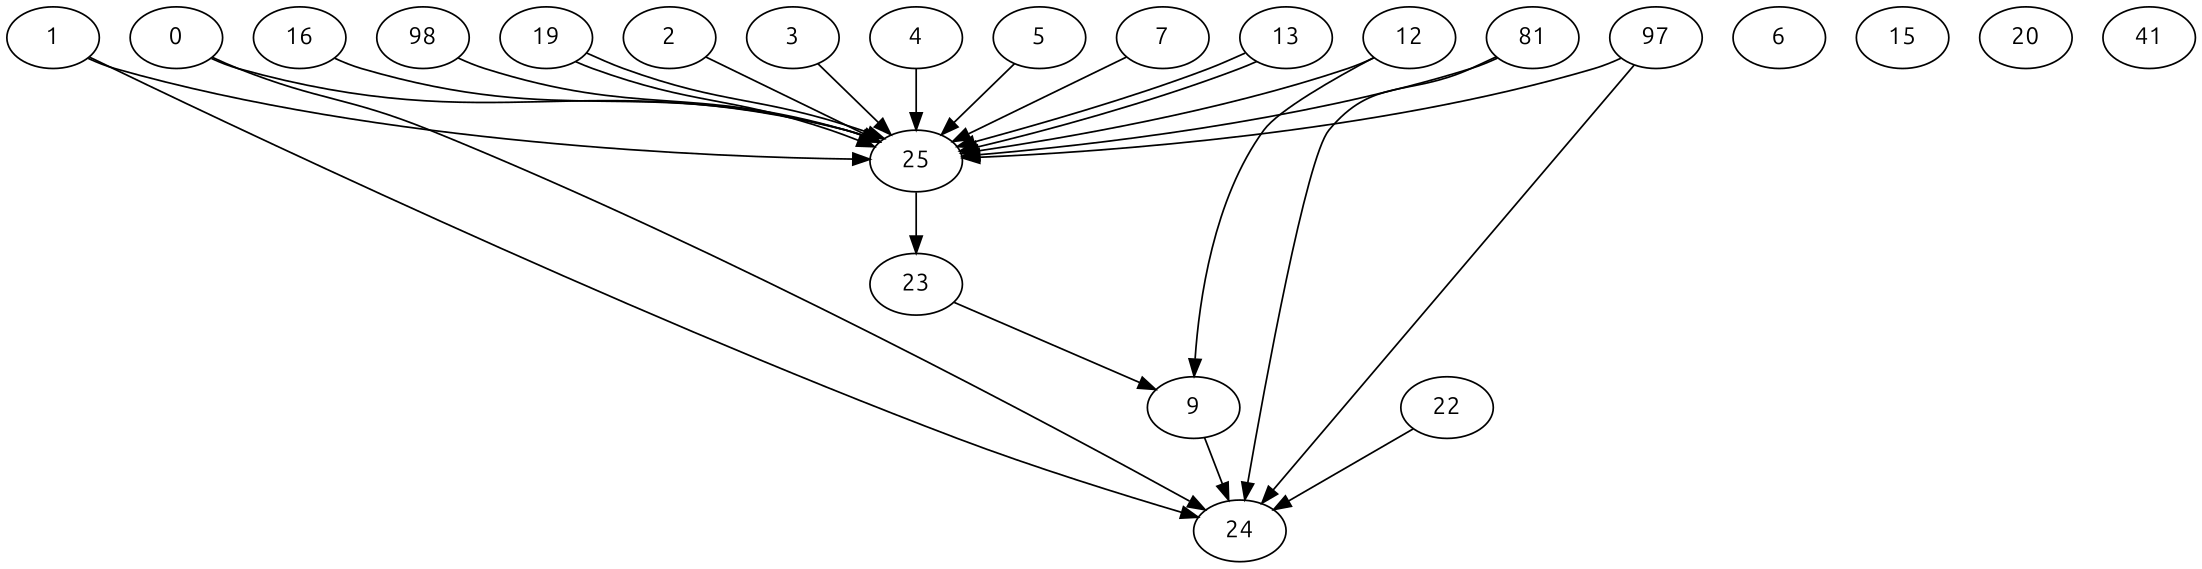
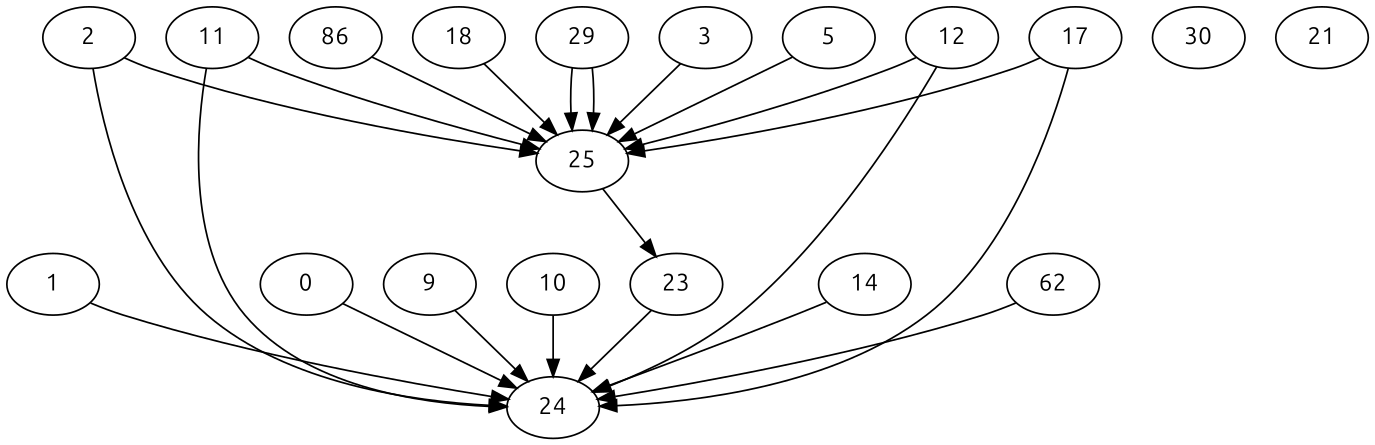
node "16": label "16" -> "86"
node "98": label "98" -> "18"
node "19": label "19" -> "29"
node "4": removed
node "7": removed
node "13": removed
node "81": label "81" -> "11"
node "97": label "97" -> "17"
node "6": removed
node "15": removed
node "20": label "20" -> "30"
node "41": label "41" -> "21"
edge "0" -> "25": removed
edge "1" -> "25": removed
edge "12" -> "9": now "12" -> "24"
node "10": added
node "14": added
edge "2" -> "24": added
edge "23" -> "9": now "23" -> "24"
node "22": label "22" -> "62"
